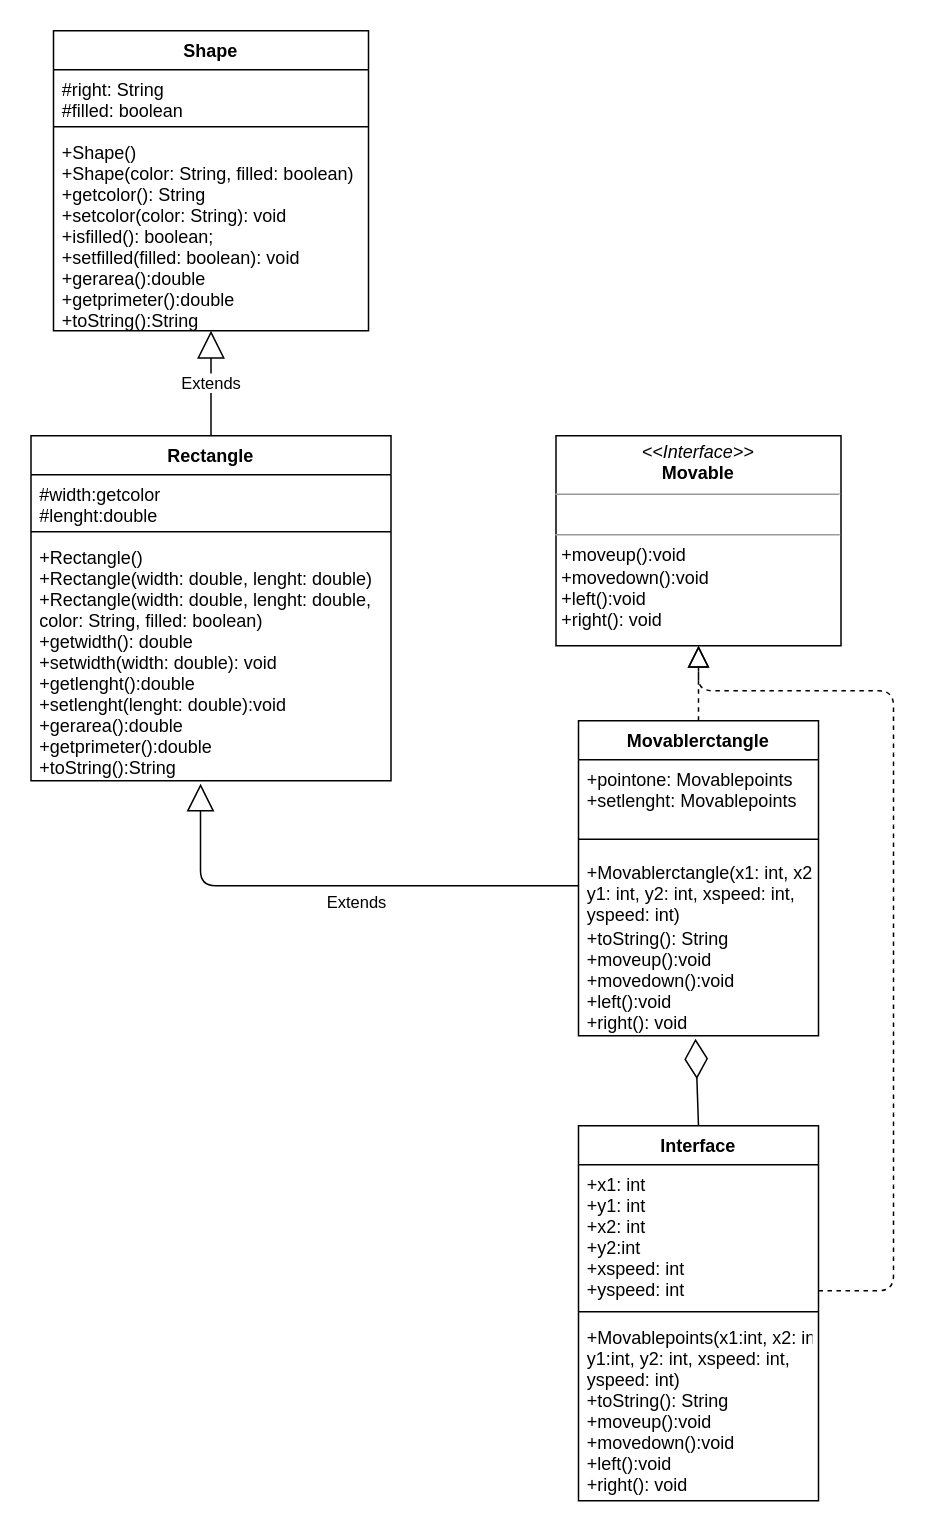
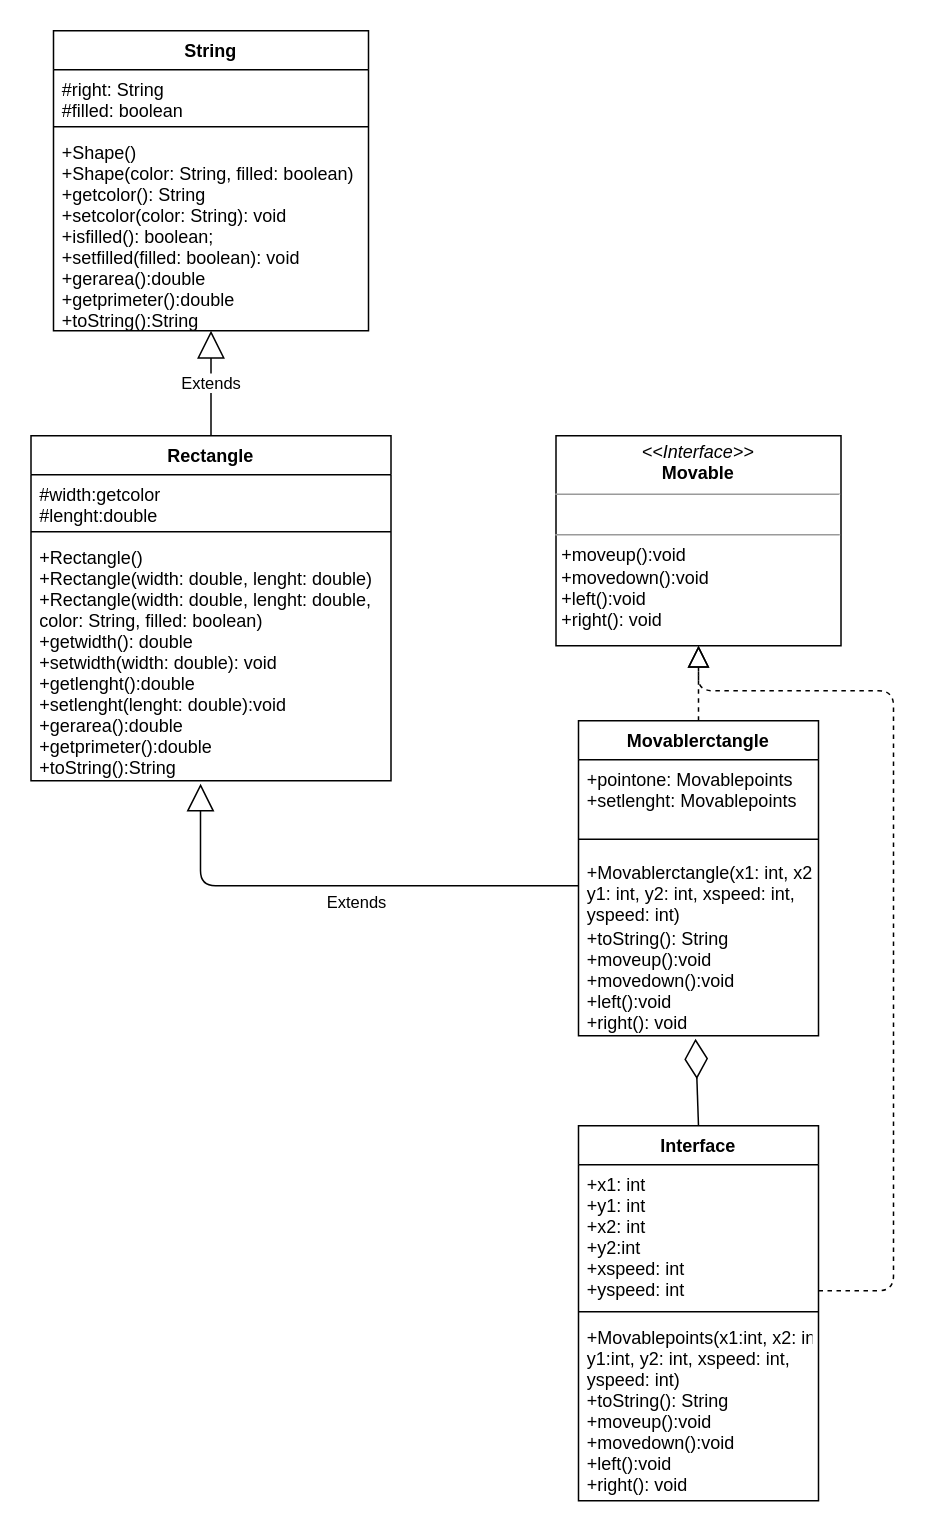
node "Shape": label "Shape" -> "String"
